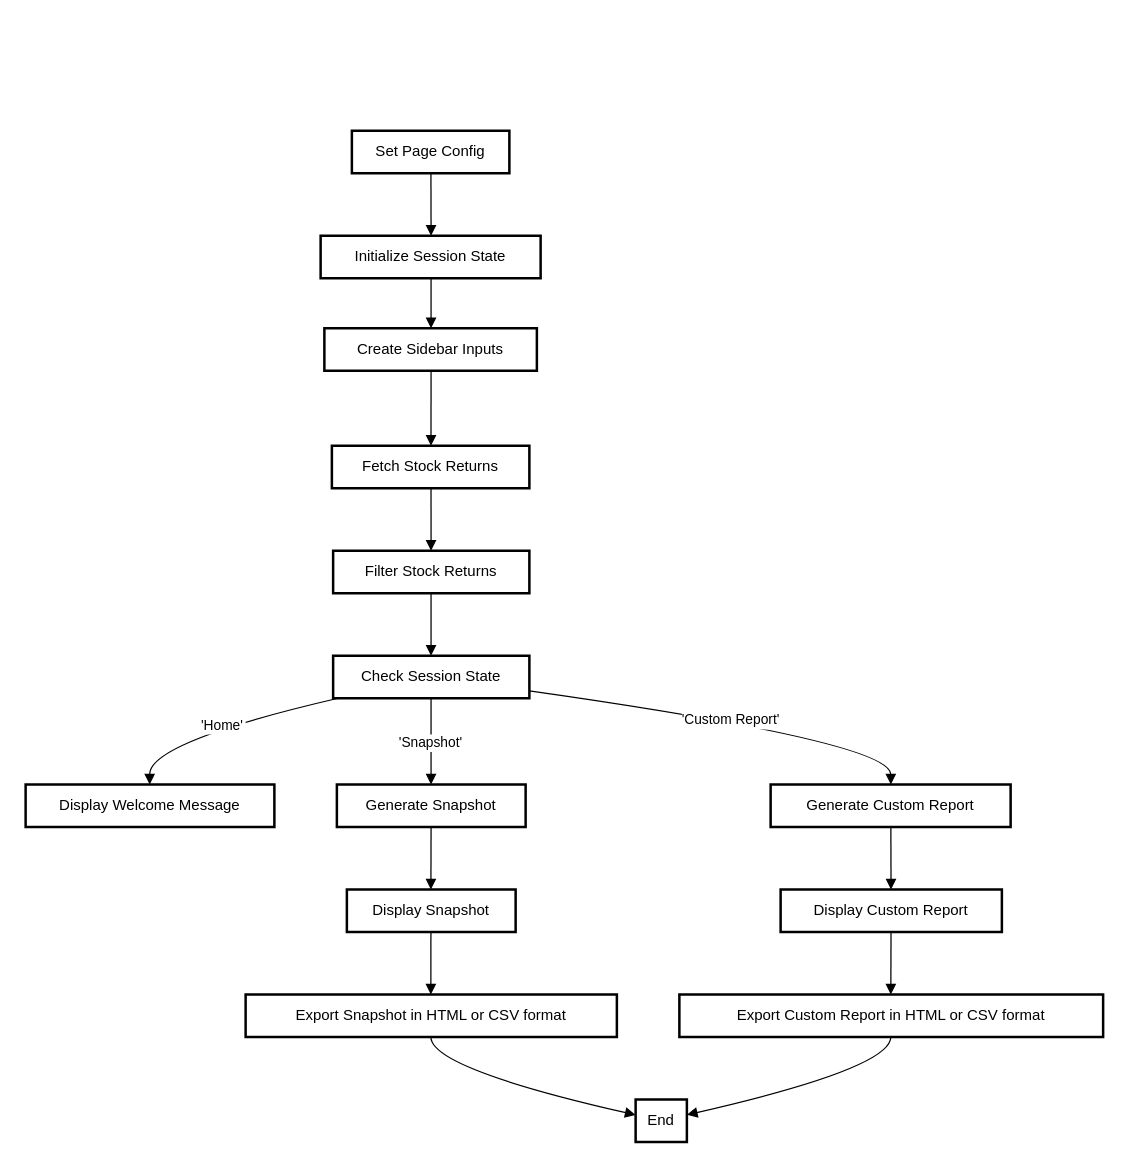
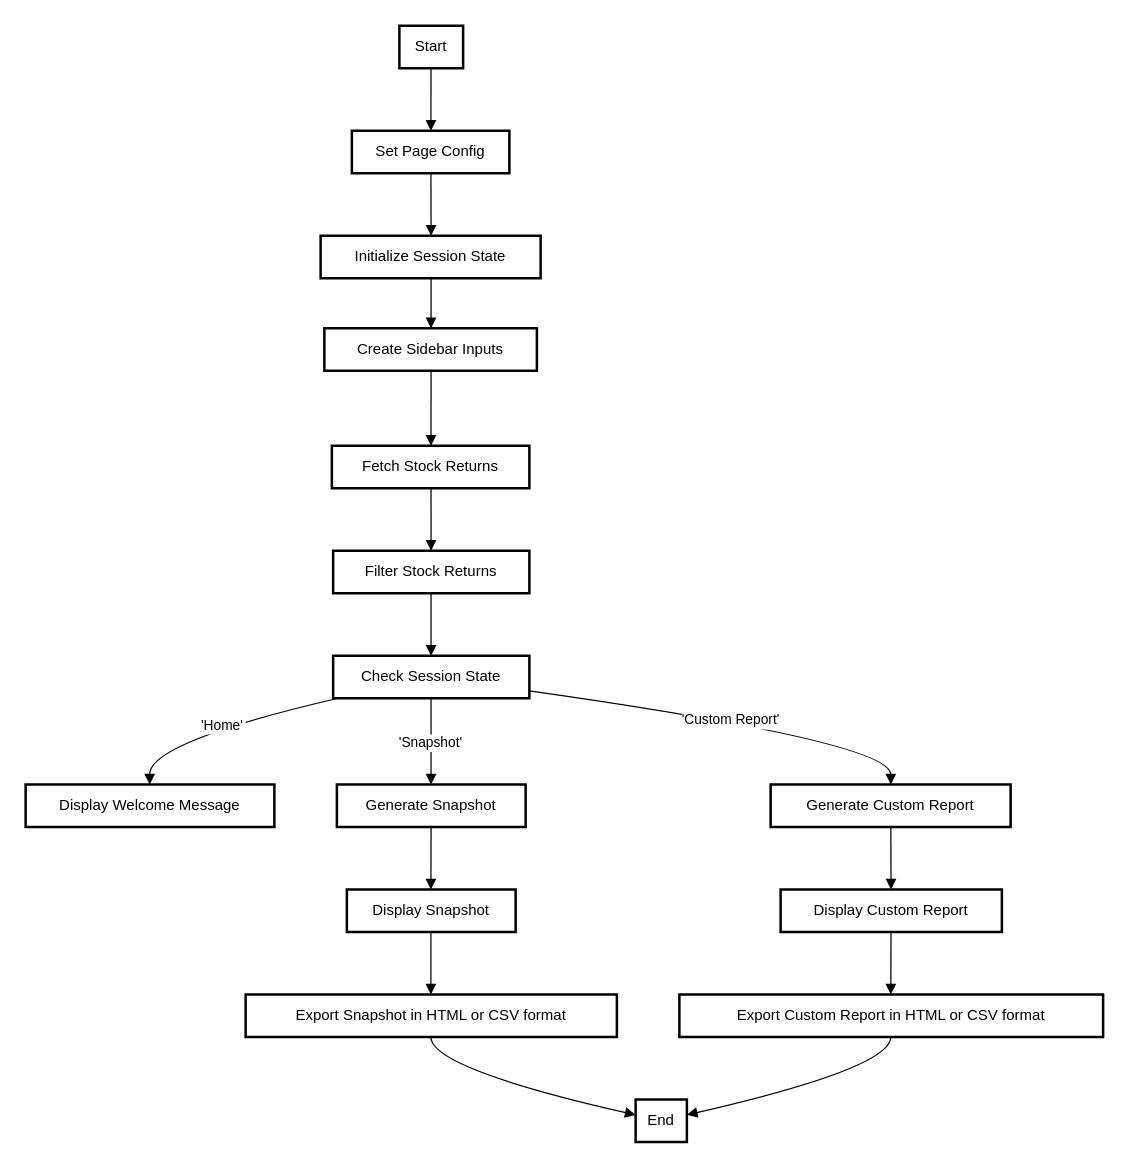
node "Start": added
edge "Start" -> "Set Page Config": added
